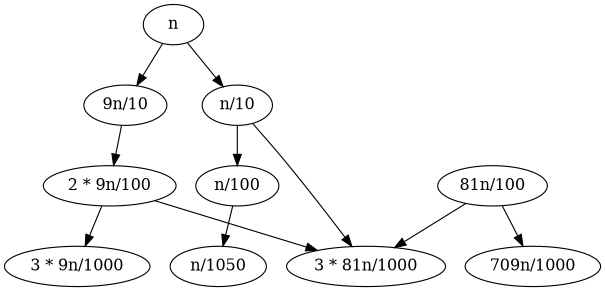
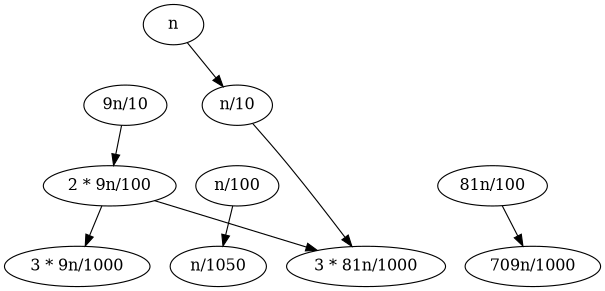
edge "n" -> "9n/10": removed
edge "n/10" -> "n/100": removed
edge "81n/100" -> "3 * 81n/1000": removed
